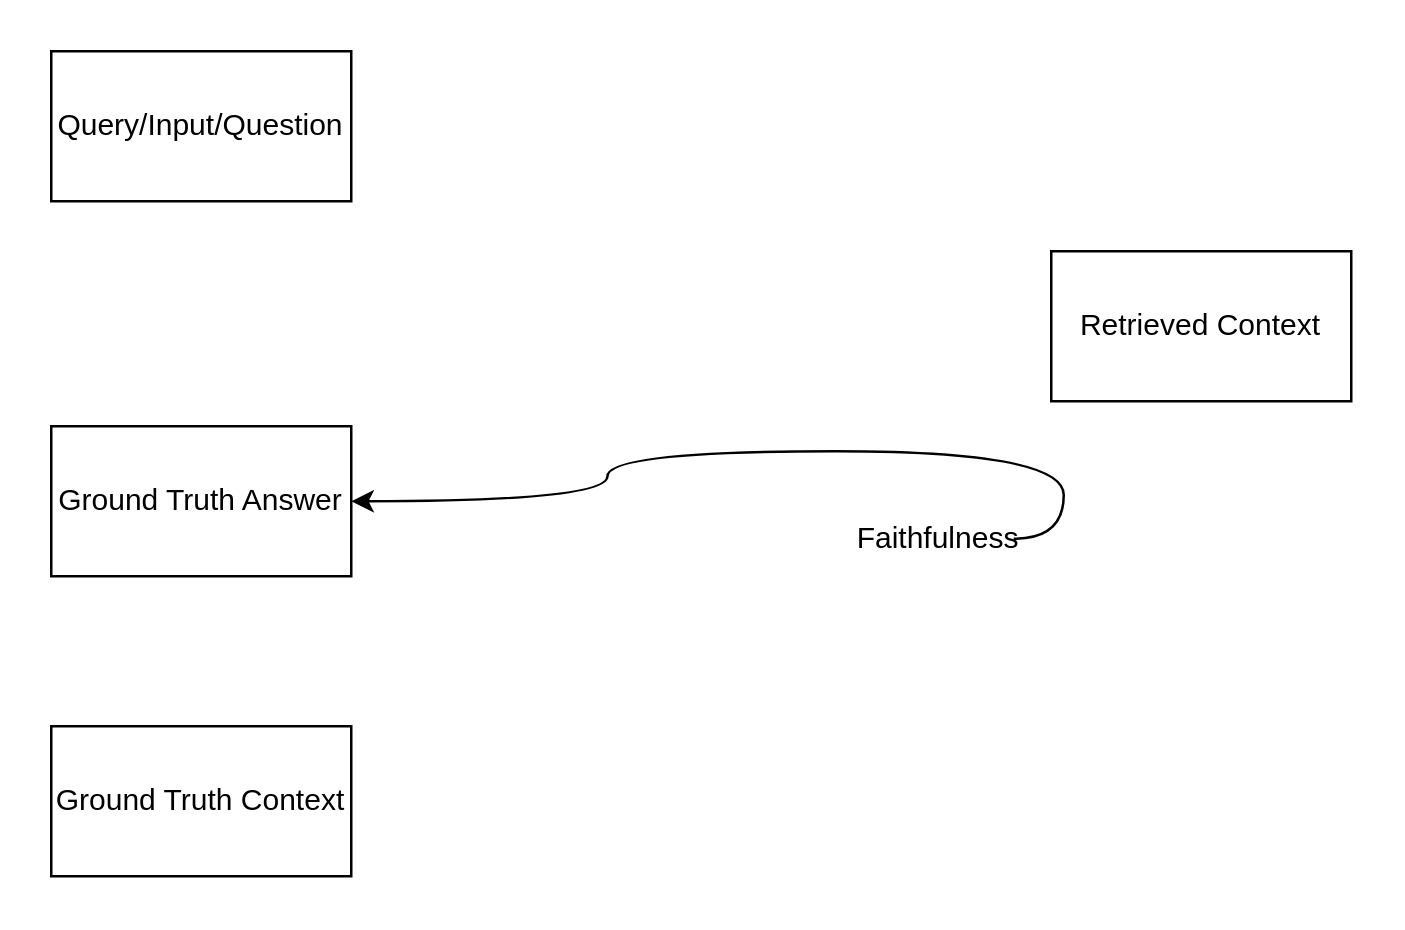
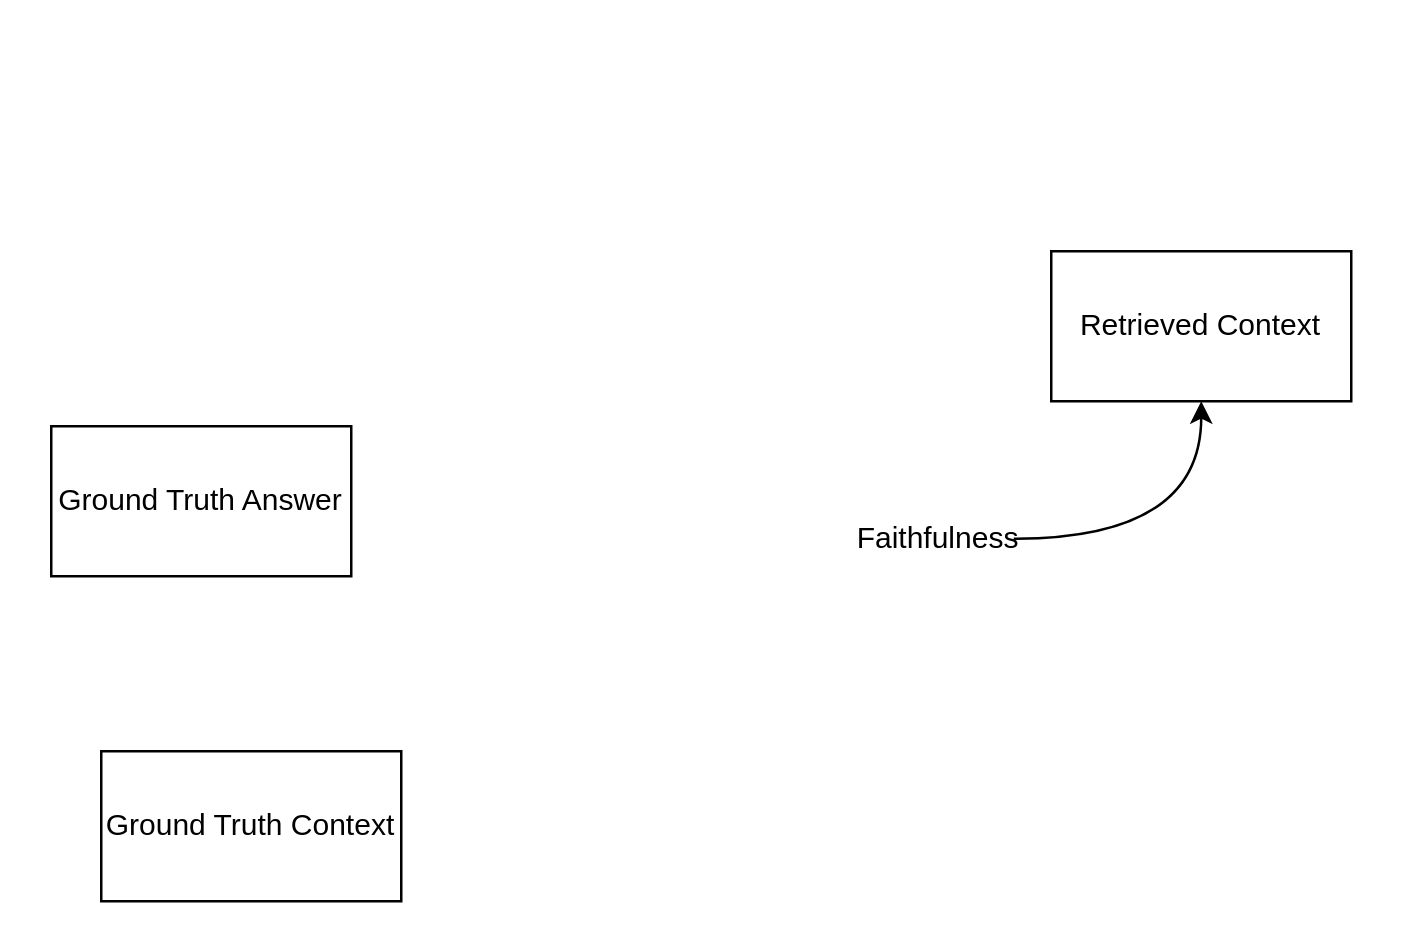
node "Query/Input/Question": removed
edge "Faithfulness" -> "Ground Truth Answer": now "Faithfulness" -> "Retrieved Context"
node "Ground Truth Context": moved (201, 801) -> (251, 826)
